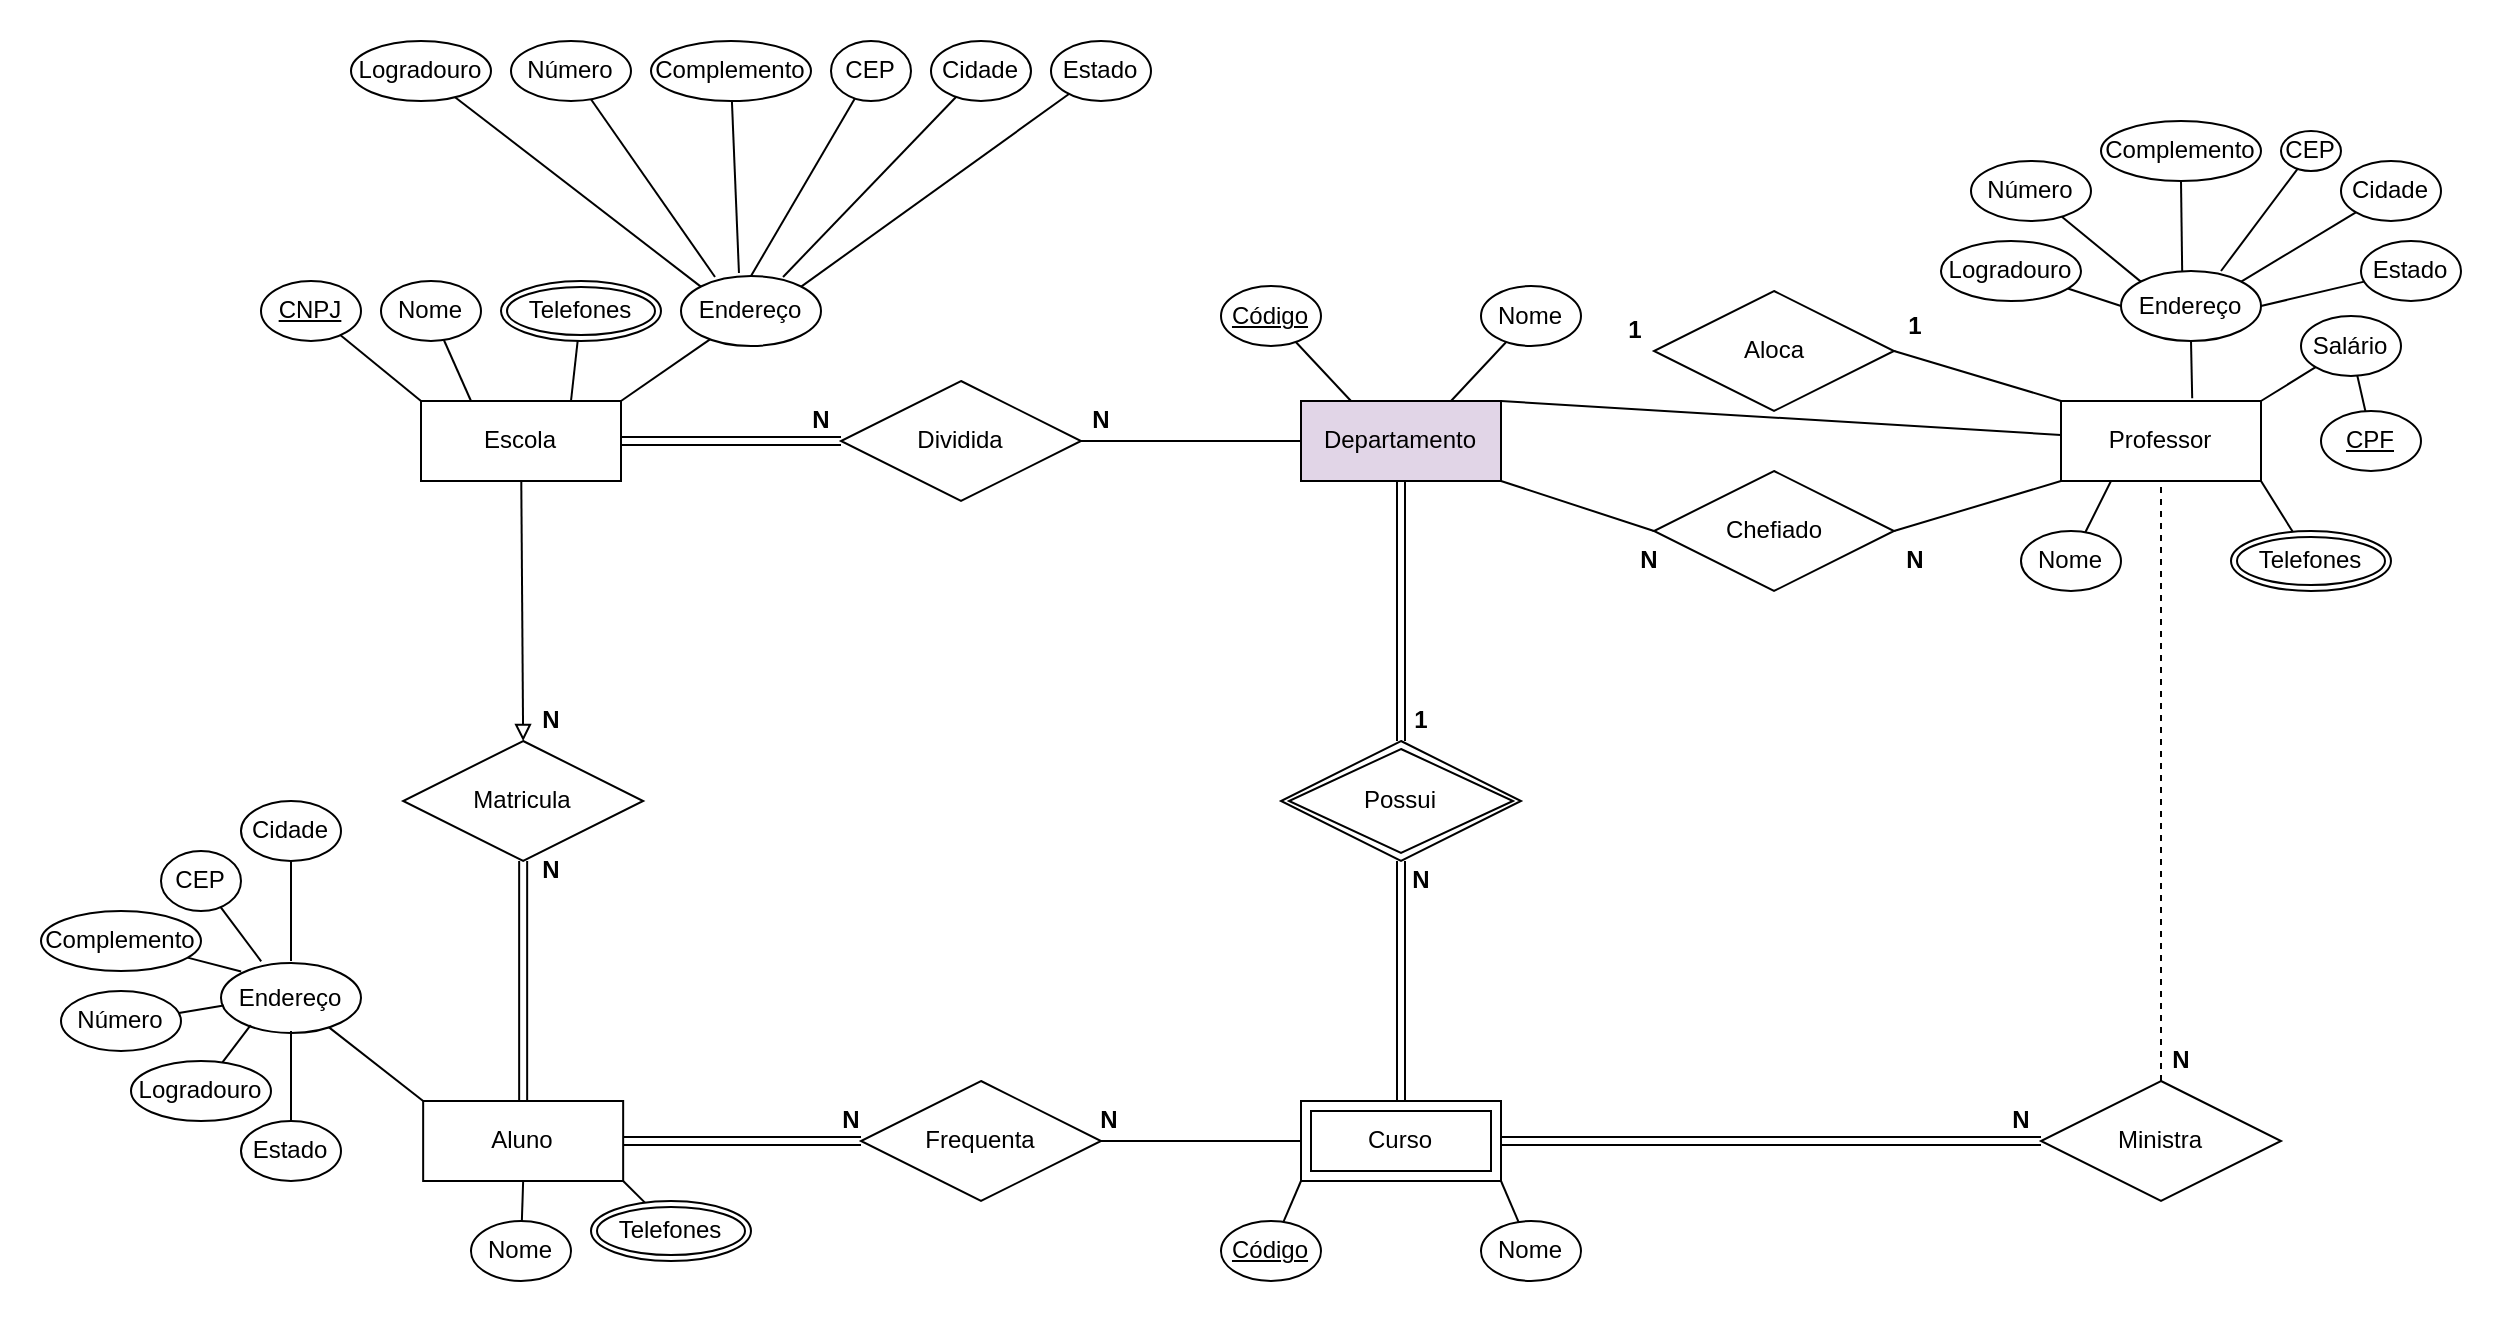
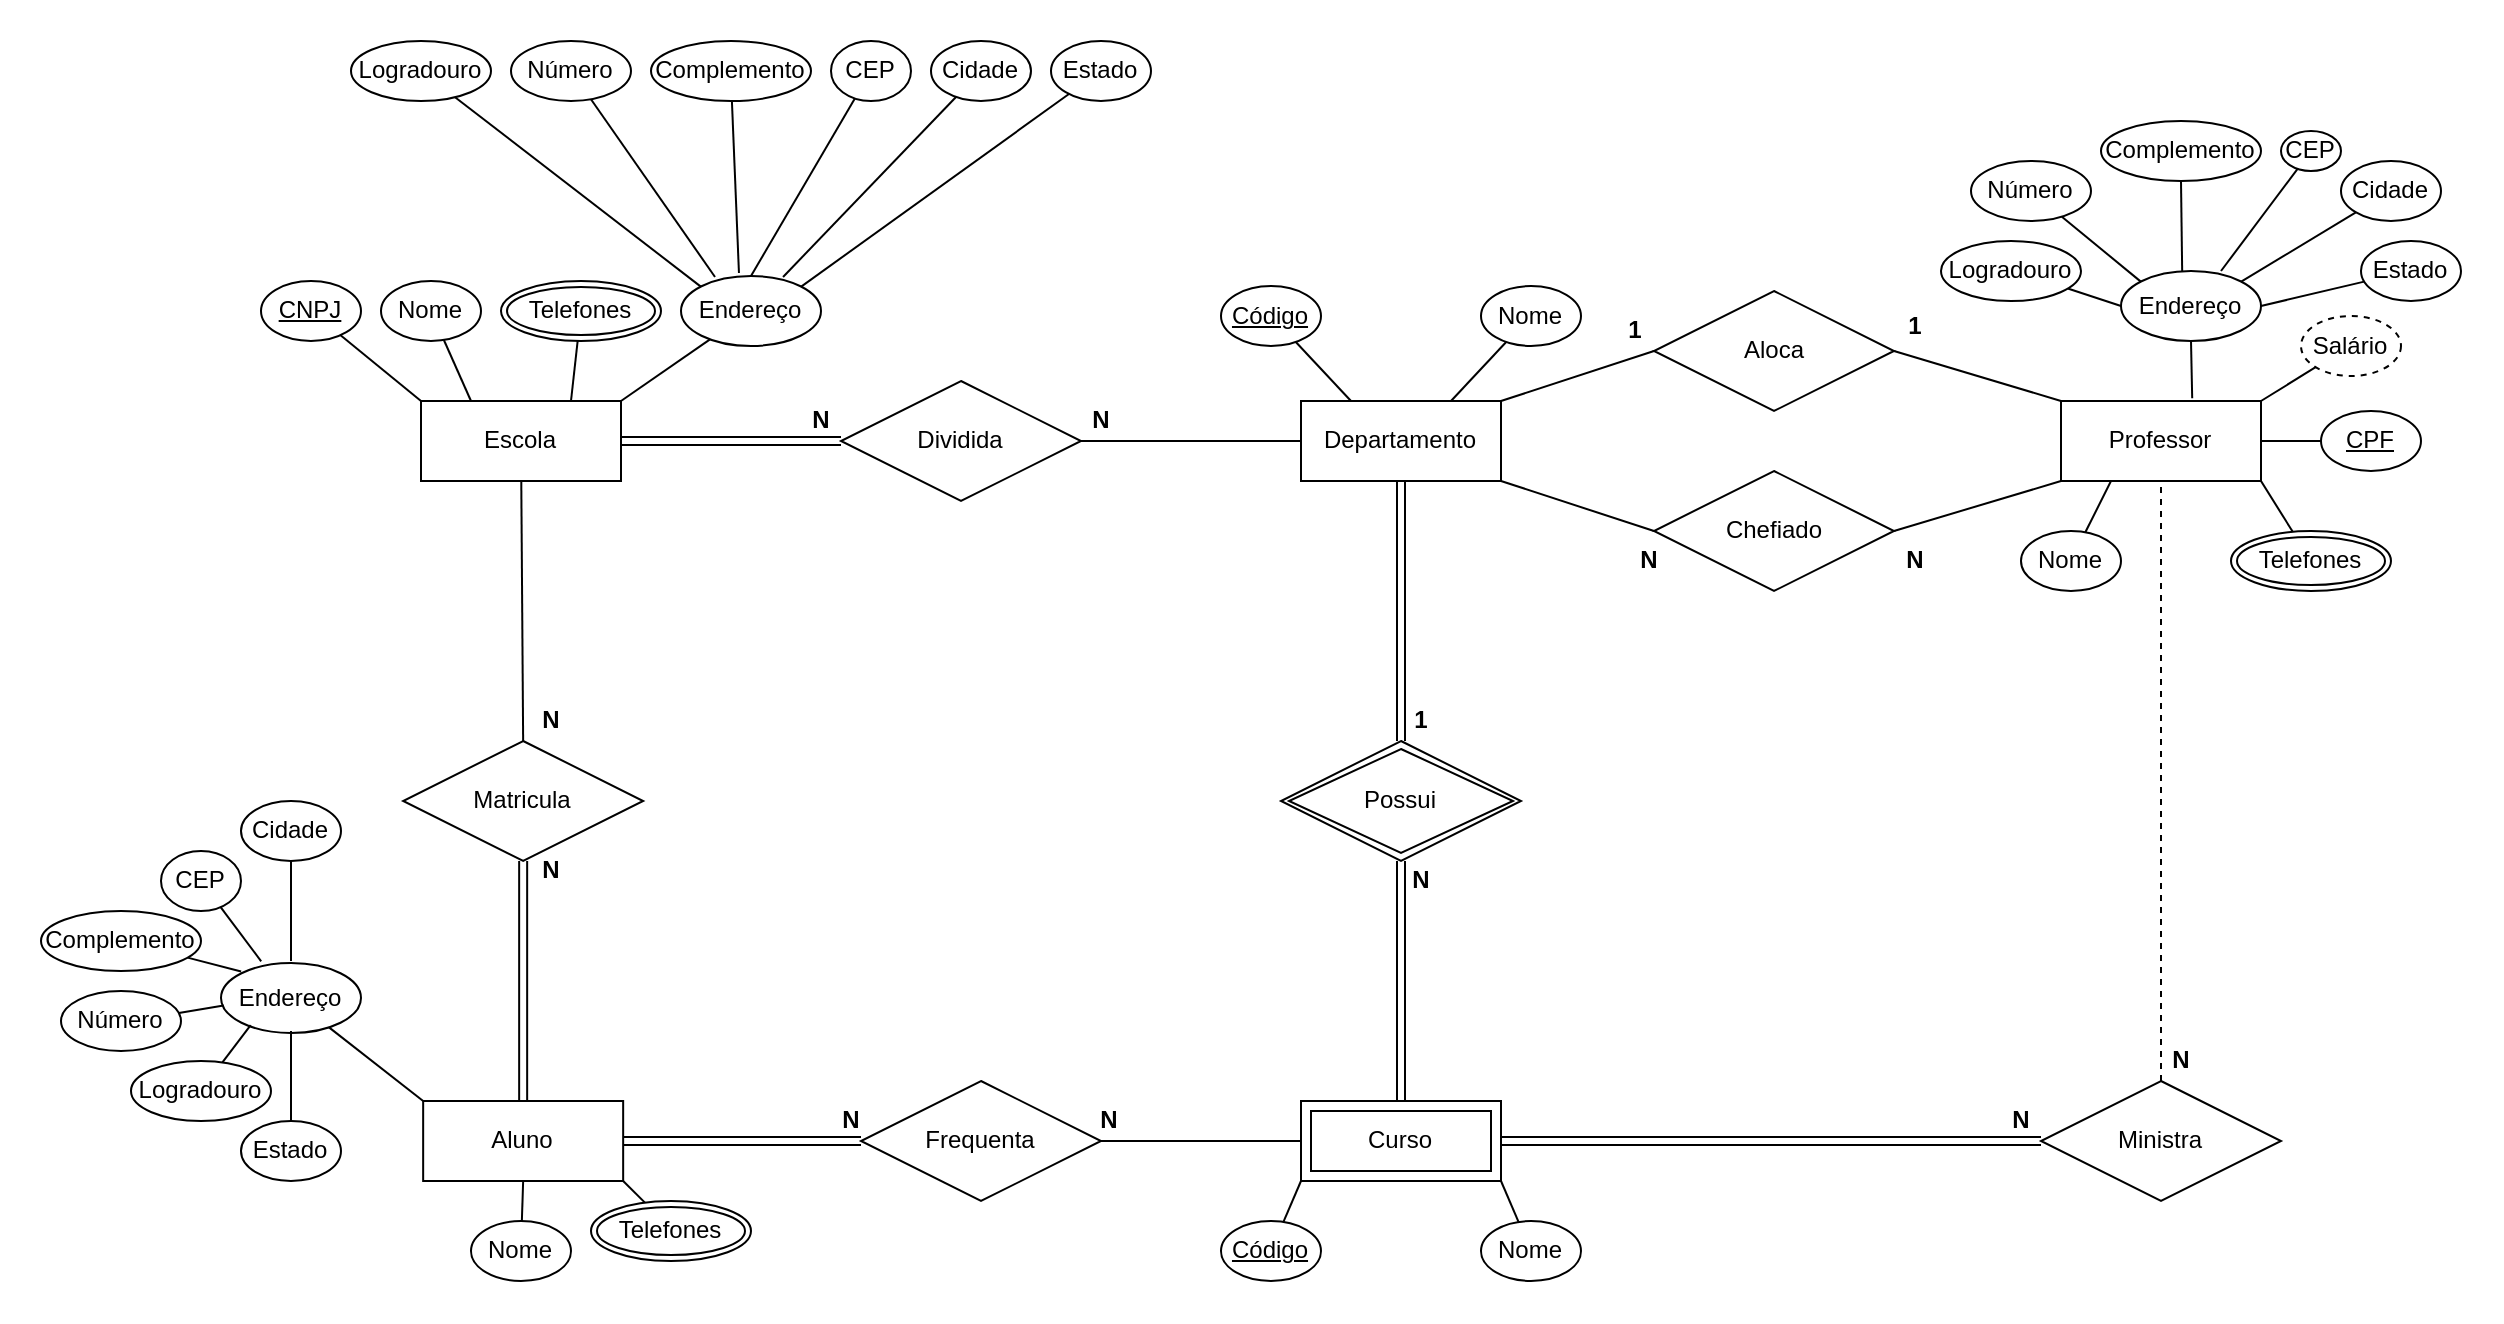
node "Salário": style solid -> dashed
edge "Salário" -- "CPF": now "Professor" -- "CPF"
edge "Departamento" -- "Professor": now "Departamento" -- "Aloca"
node "Departamento": fillcolor #e1d5e7 -> #ffffff
edge "Escola" -> "Matricula": arrowhead block -> none
